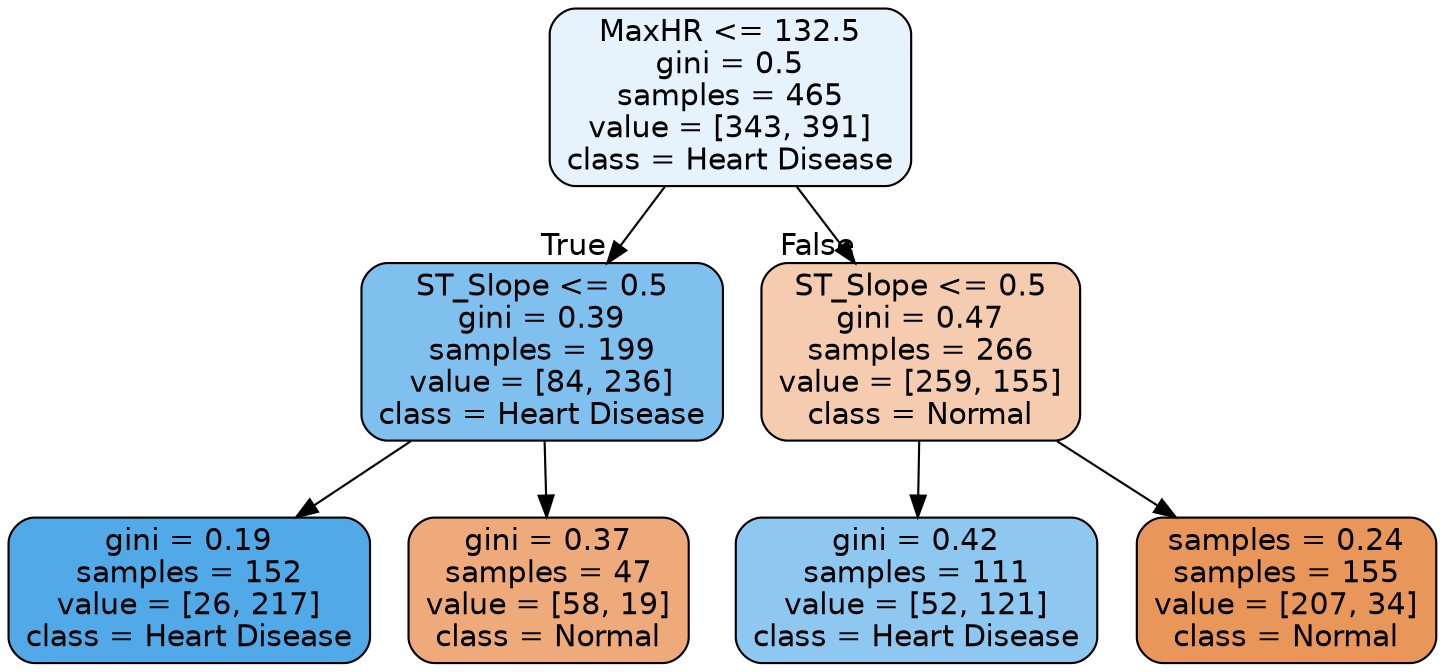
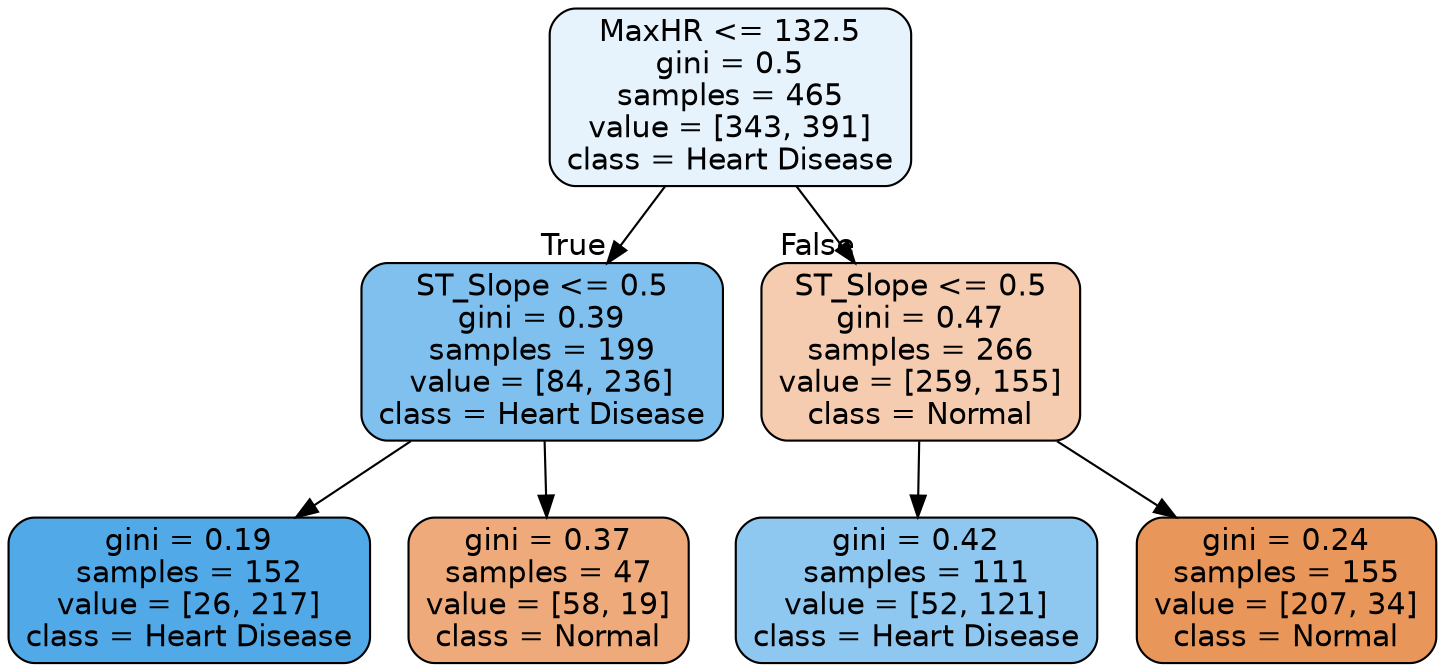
node "samples = 0.24 samples = 155 value = [207, 34] class = Normal": label "samples = 0.24 samples = 155 value = [207, 34] class = Normal" -> "gini = 0.24 samples = 155 value = [207, 34] class = Normal"
